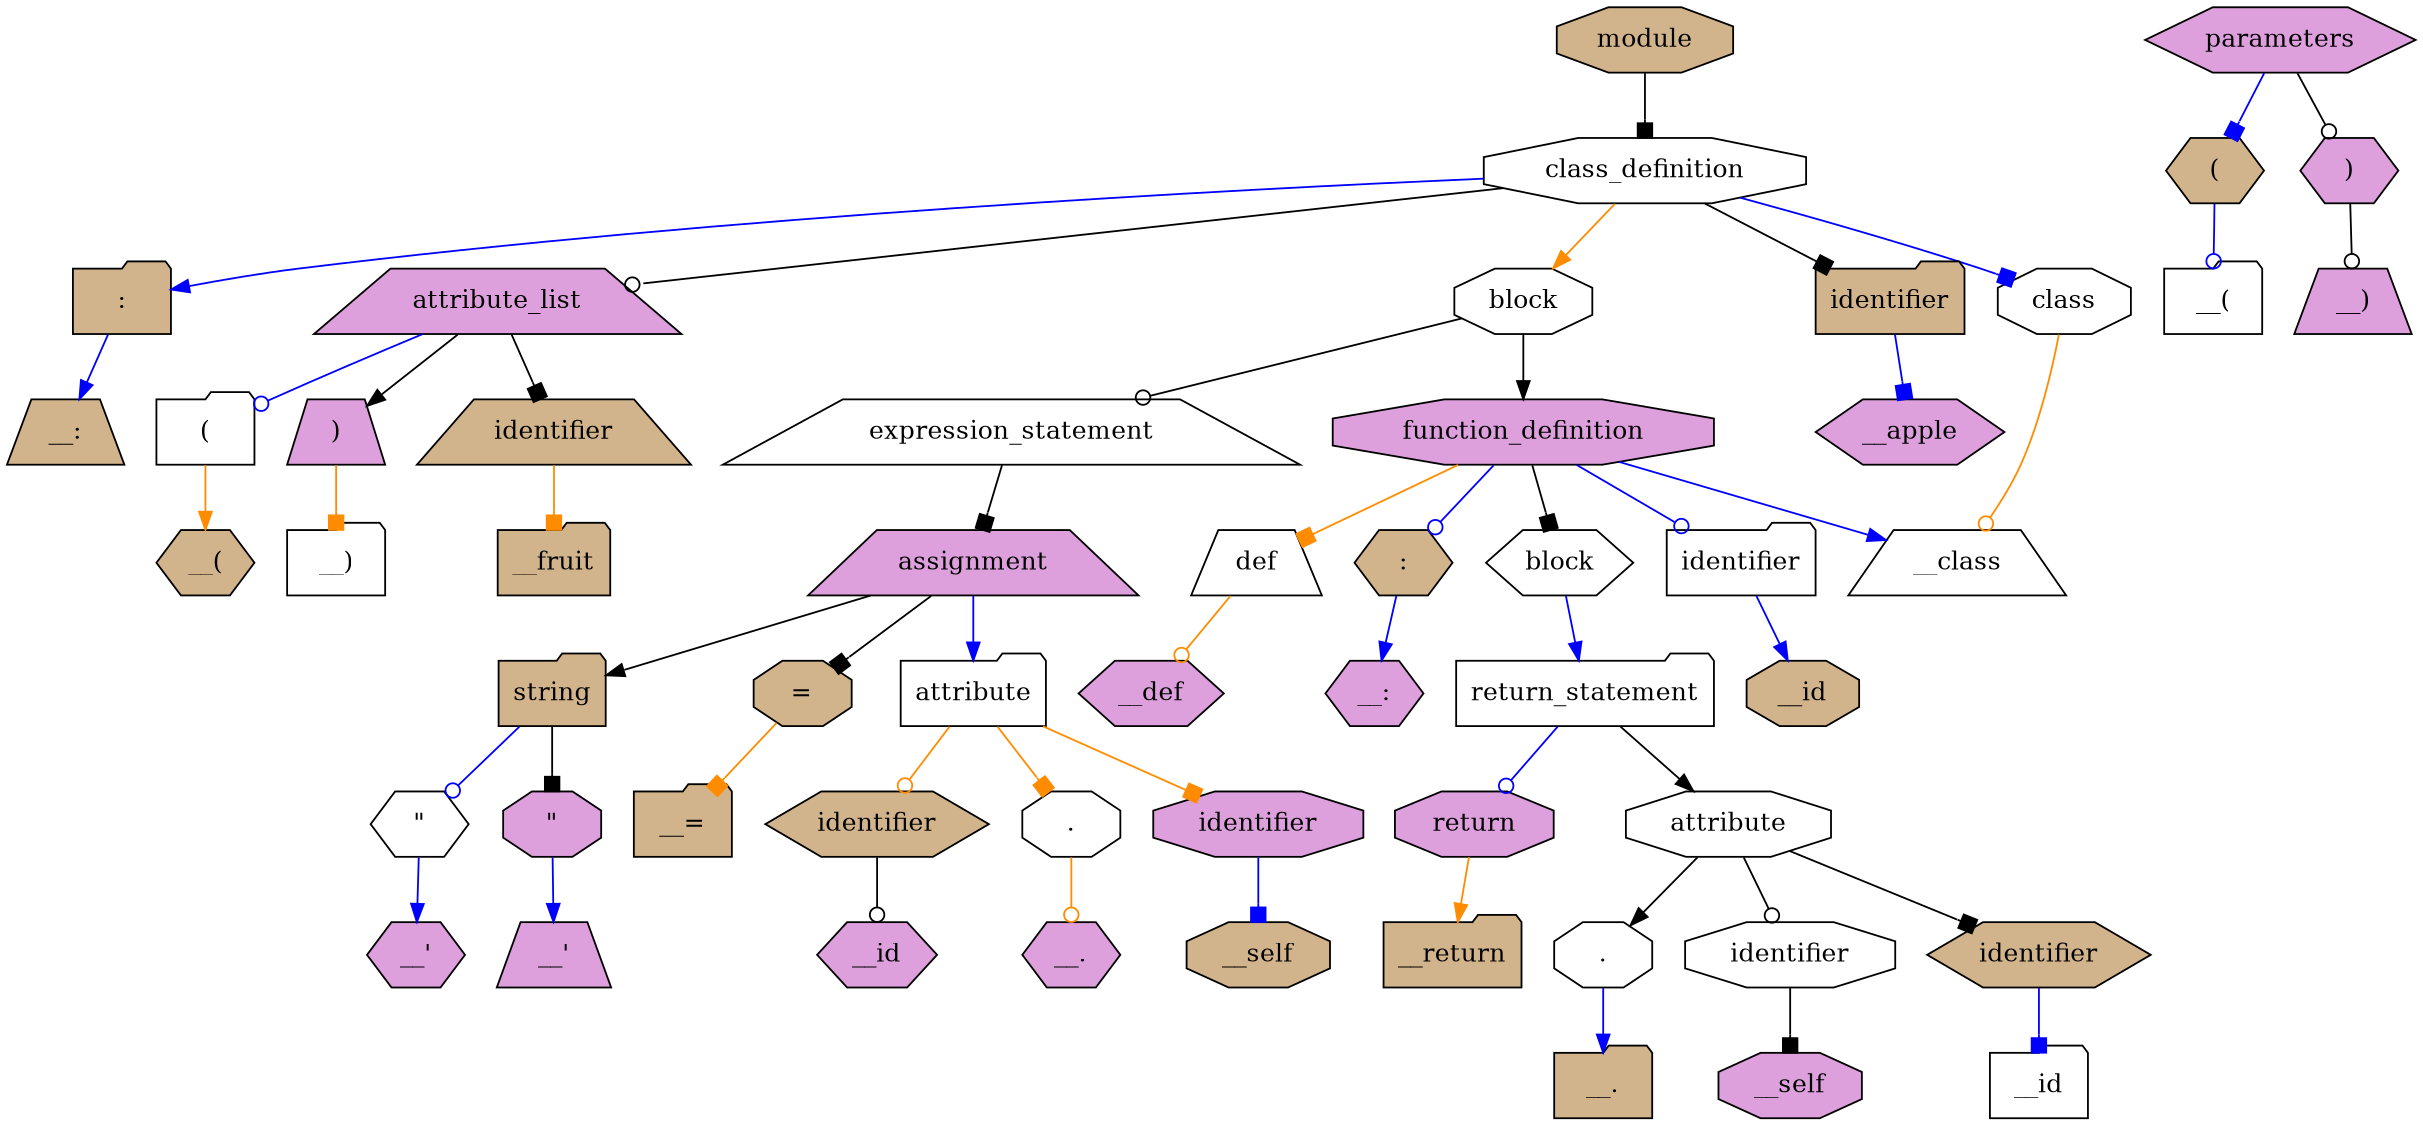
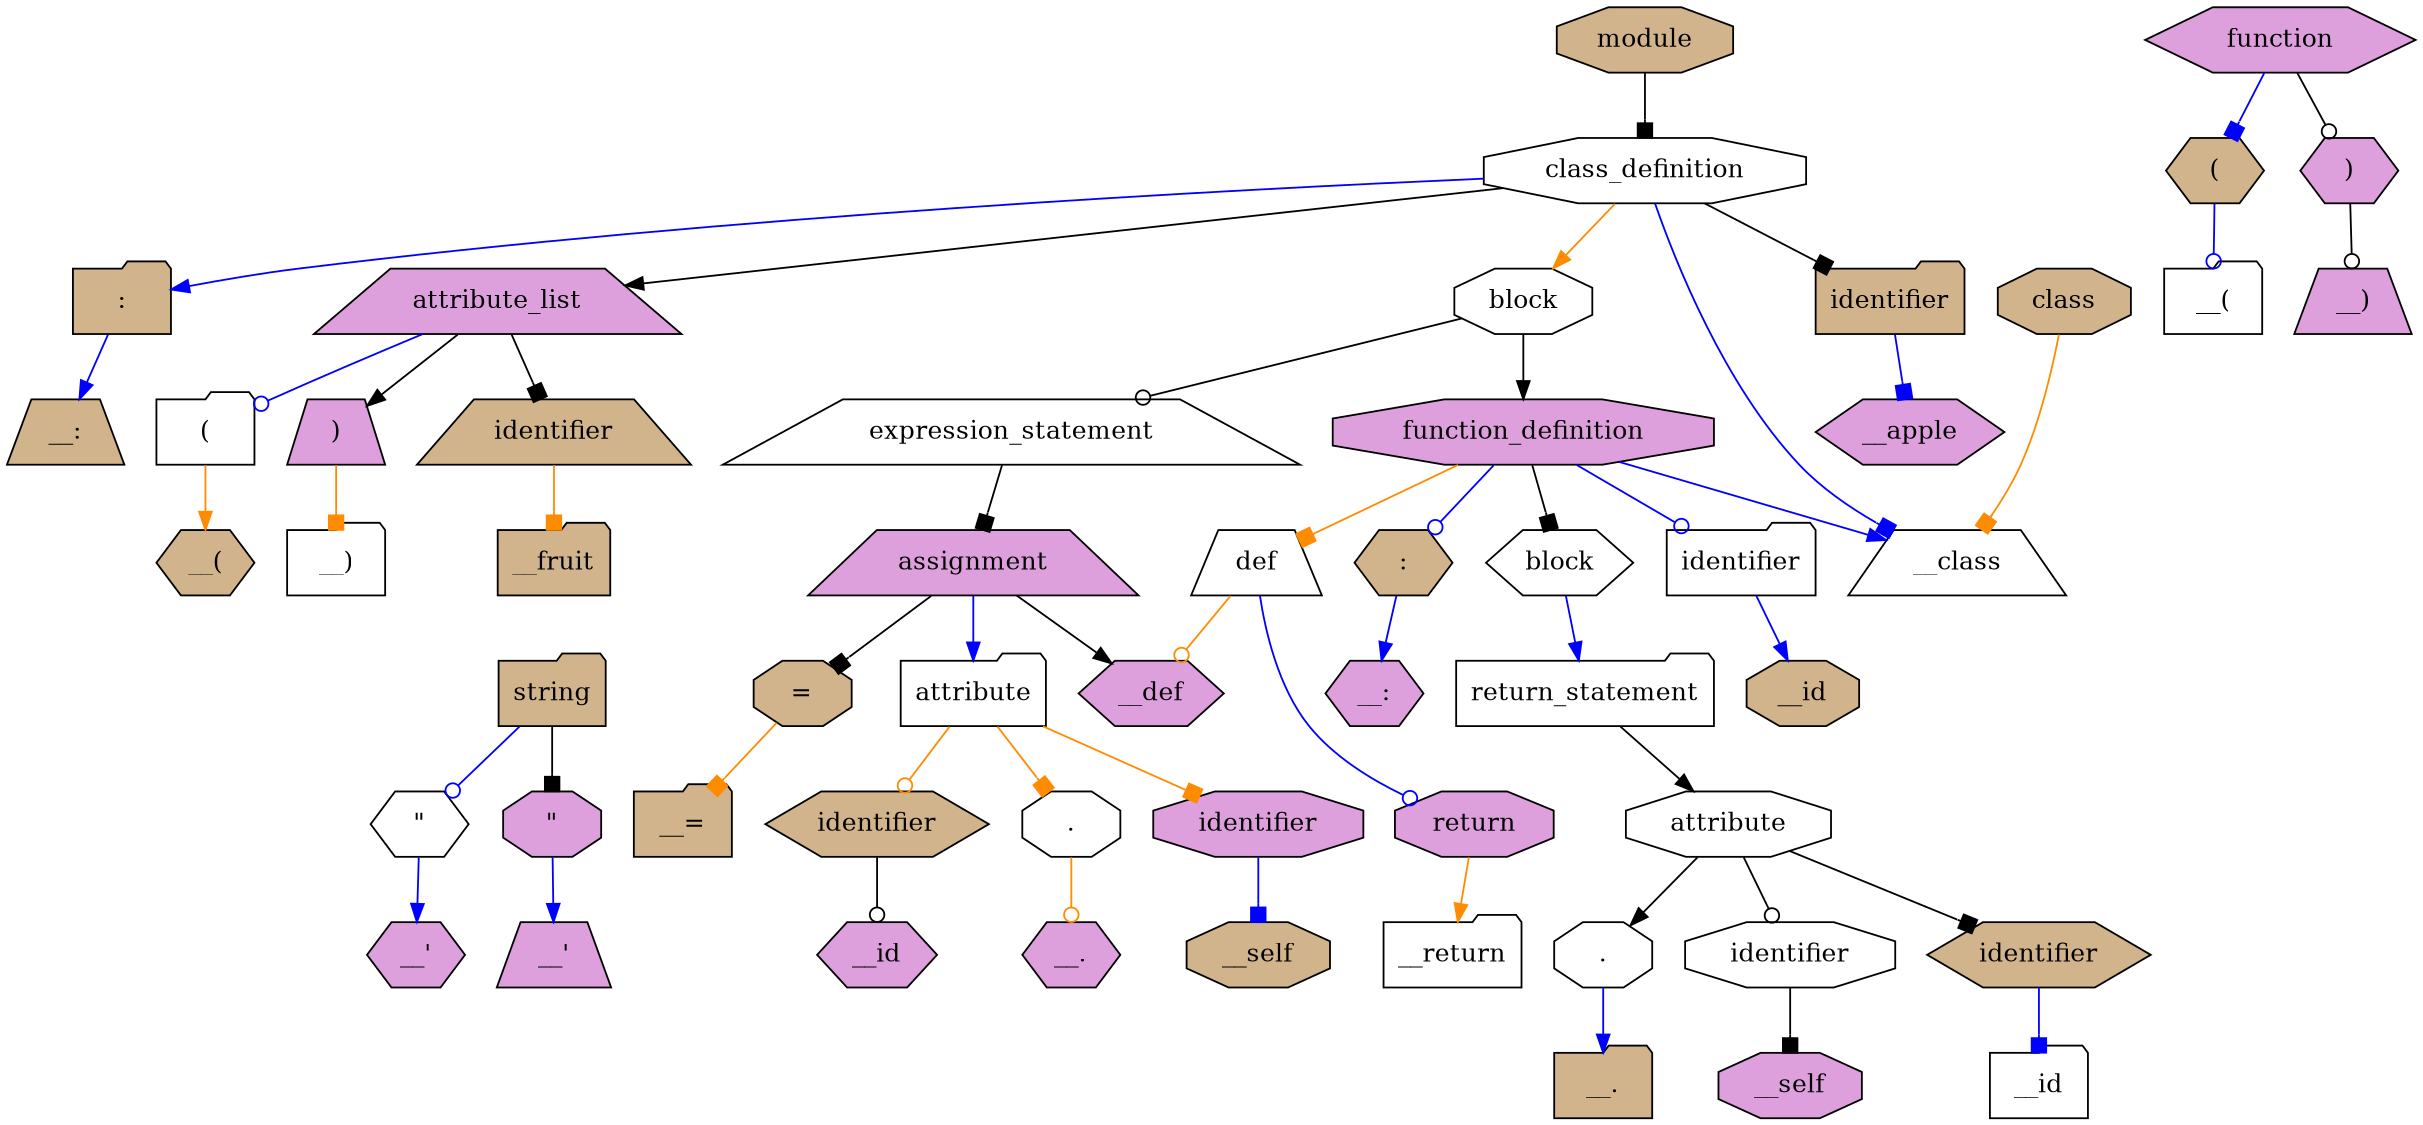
node "parameters": label "parameters" -> "function"
edge "class_definition" -> "class": now "class_definition" -> "__class"
edge "class_definition" -> "attribute_list": arrowhead odot -> normal
node "class": fillcolor white -> tan
edge "class" -> "__class": arrowhead odot -> box
edge "assignment" -> "string": now "assignment" -> "__def"
edge "return_statement" -> "return": now "def" -> "return"
node "__return": fillcolor tan -> white
